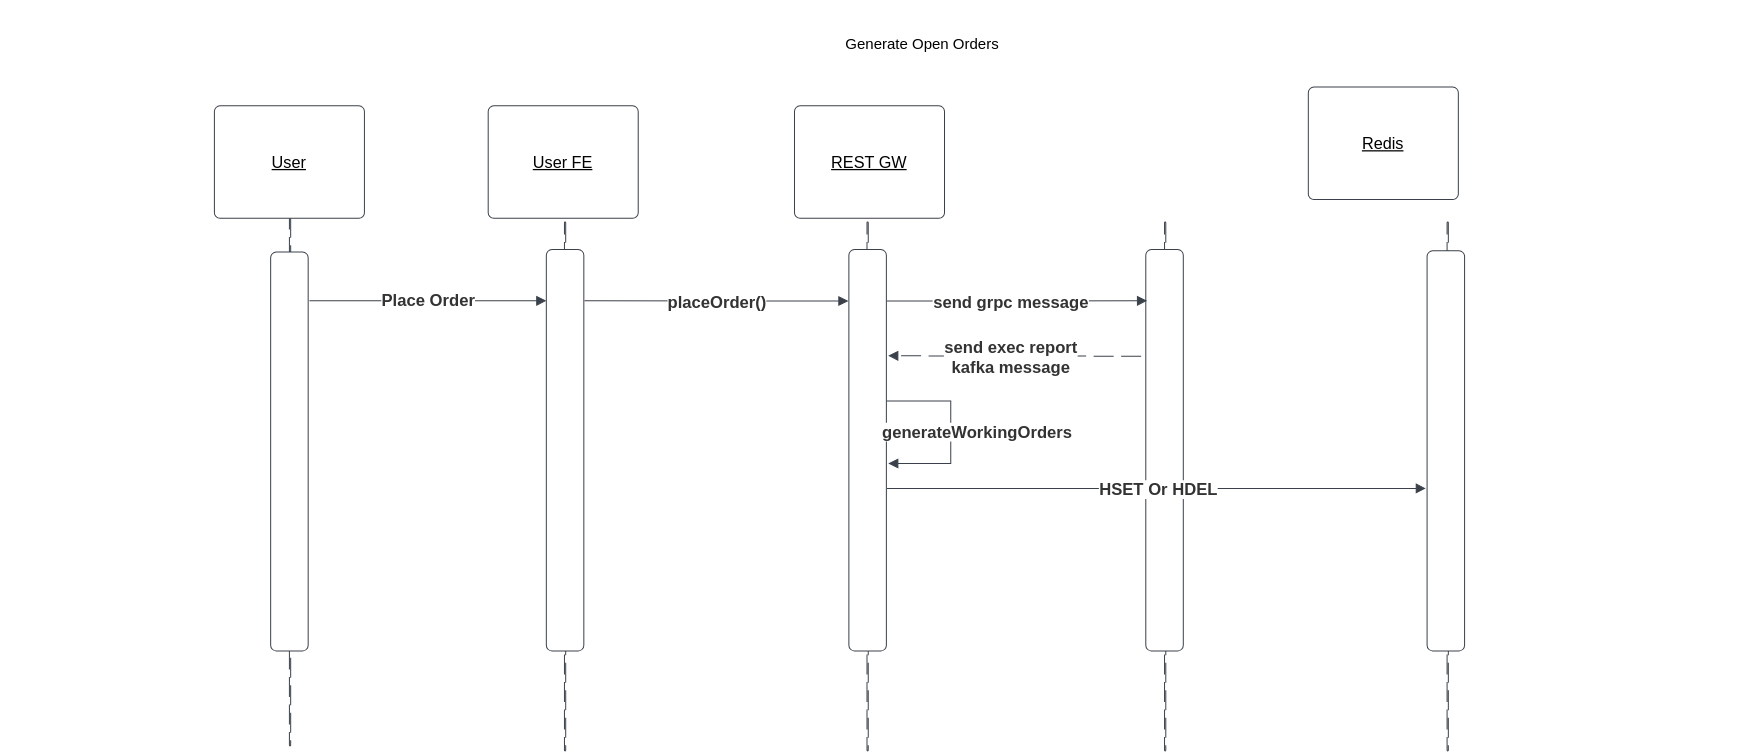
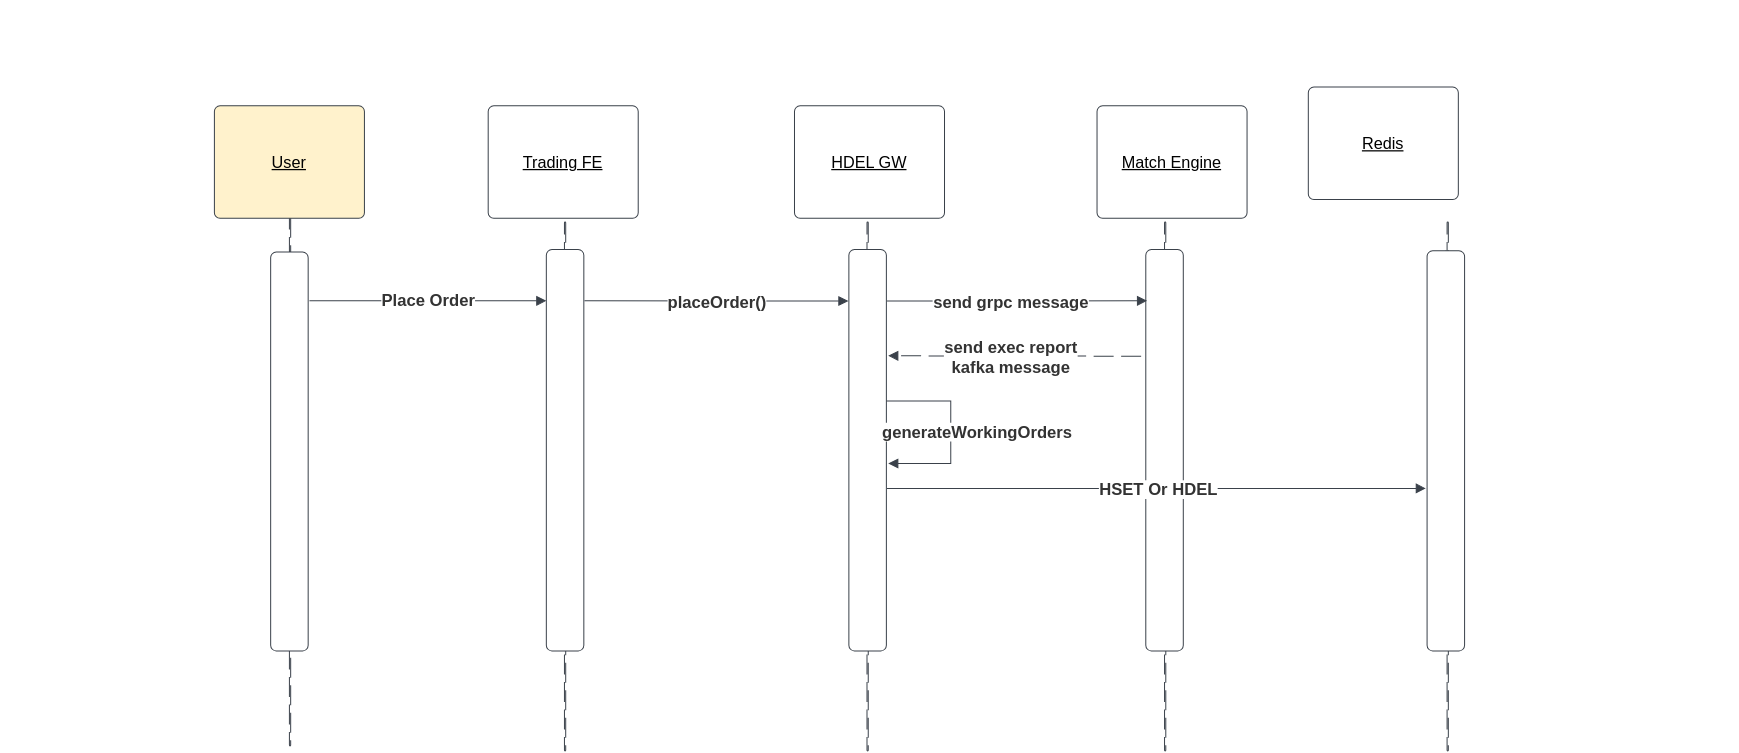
node "Generate Open Orders": removed
node "User": fillcolor #ffffff -> #fff2cc
node "User FE": label "User FE" -> "Trading FE"
node "REST GW": label "REST GW" -> "HDEL GW"
node "Match Engine": added
